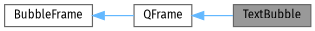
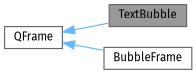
edge "QFrame" -> "BubbleFrame": reversed
